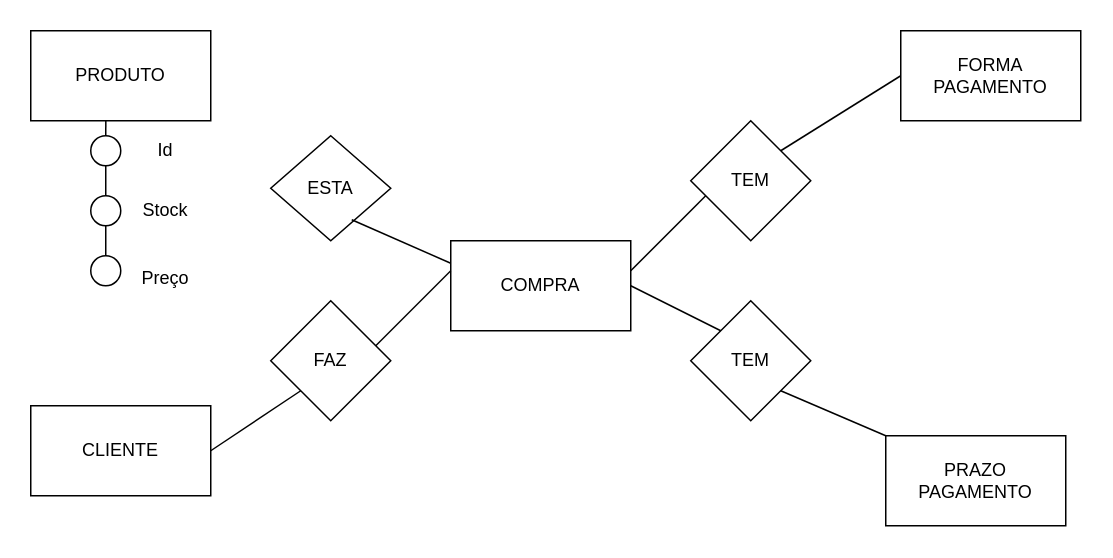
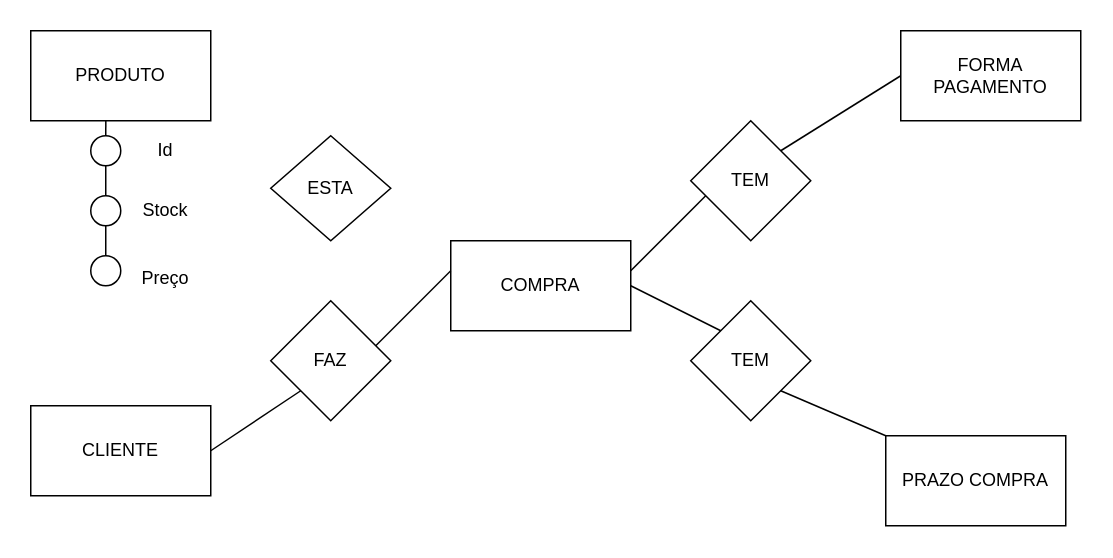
edge "ESTA" -- "COMPRA": removed
node "PRAZO PAGAMENTO": label "PRAZO PAGAMENTO" -> "PRAZO COMPRA"
